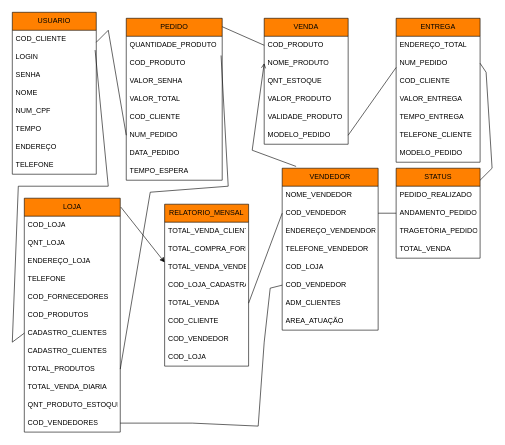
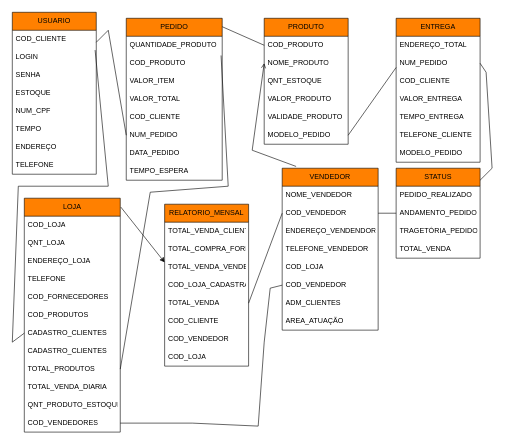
node "VENDA": label "VENDA" -> "PRODUTO"
node "VALOR_SENHA": label "VALOR_SENHA" -> "VALOR_ITEM"
node "NOME": label "NOME" -> "ESTOQUE"
